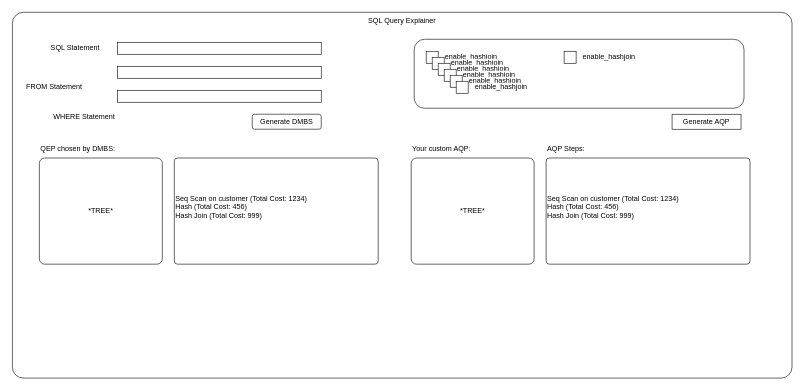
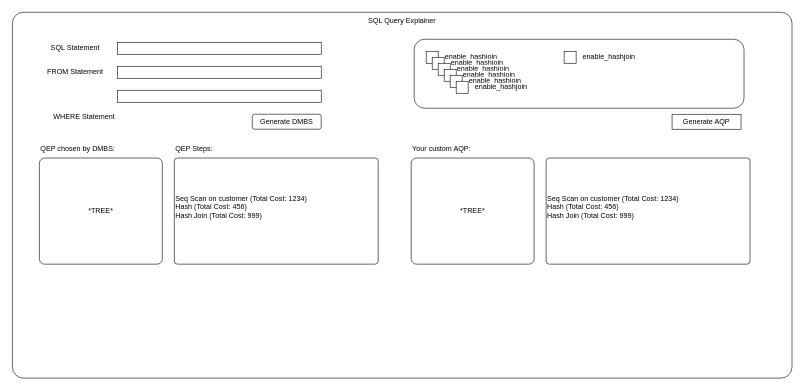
node "FROM Statement": moved (54, 87) -> (75, 72)
node "QEP Steps:": added
node "AQP Steps:": removed
